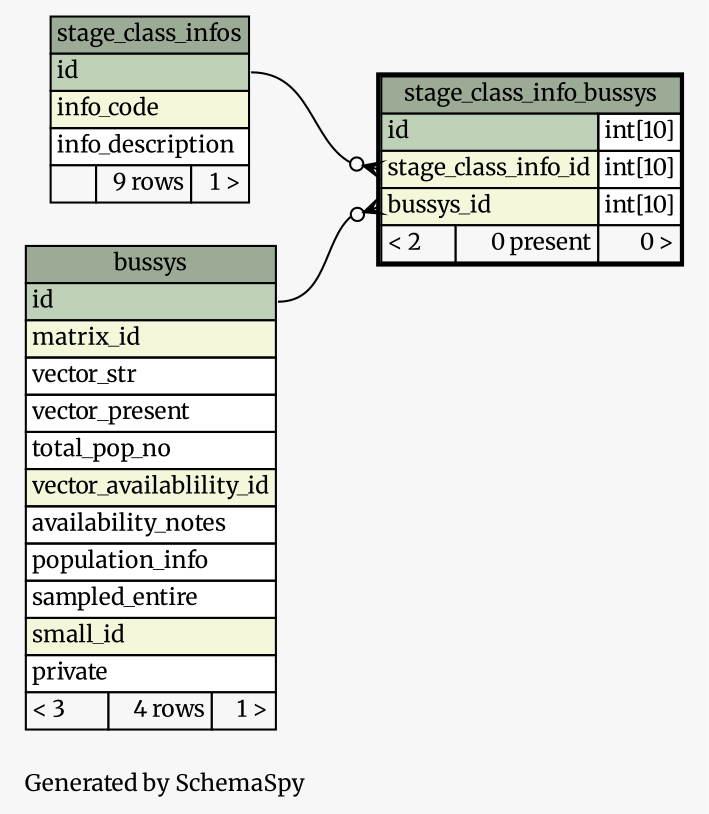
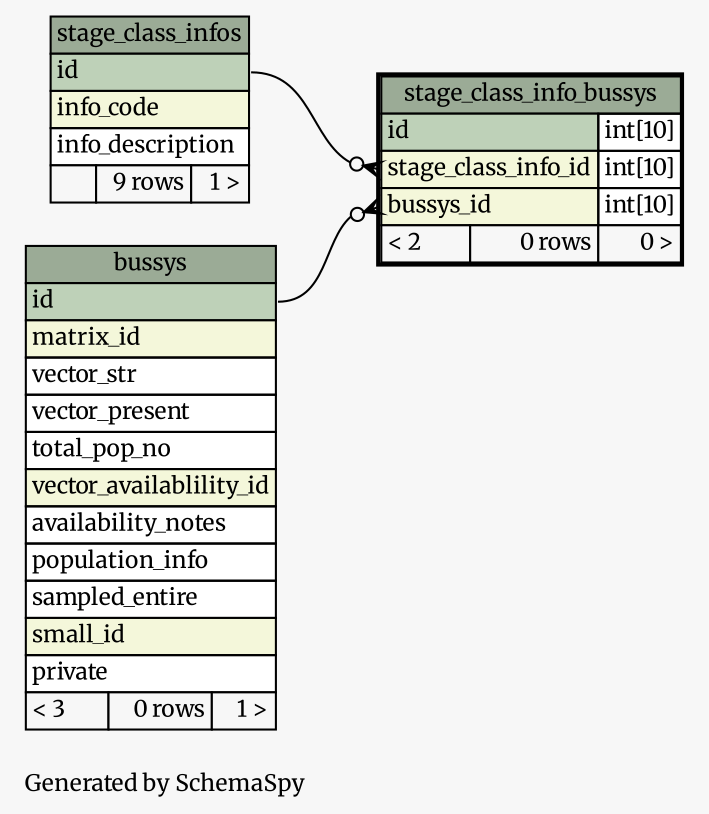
node "stage_class_info_bussys": text "0 present" -> "0 rows"
node "bussys": text "4 rows" -> "0 rows"
